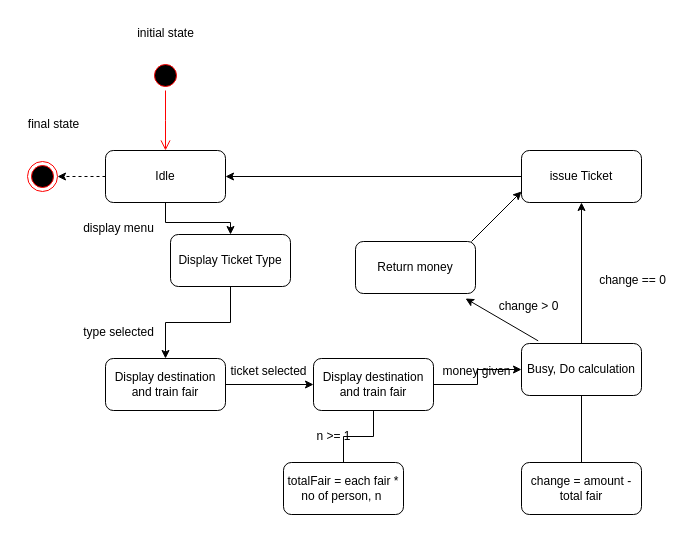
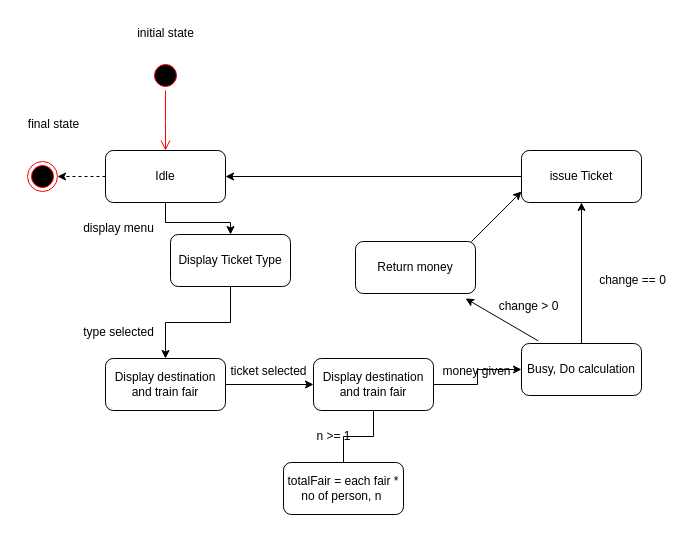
edge "Busy, Do calculation" -- "change = amount - total fair": removed
node "change = amount - total fair": removed
